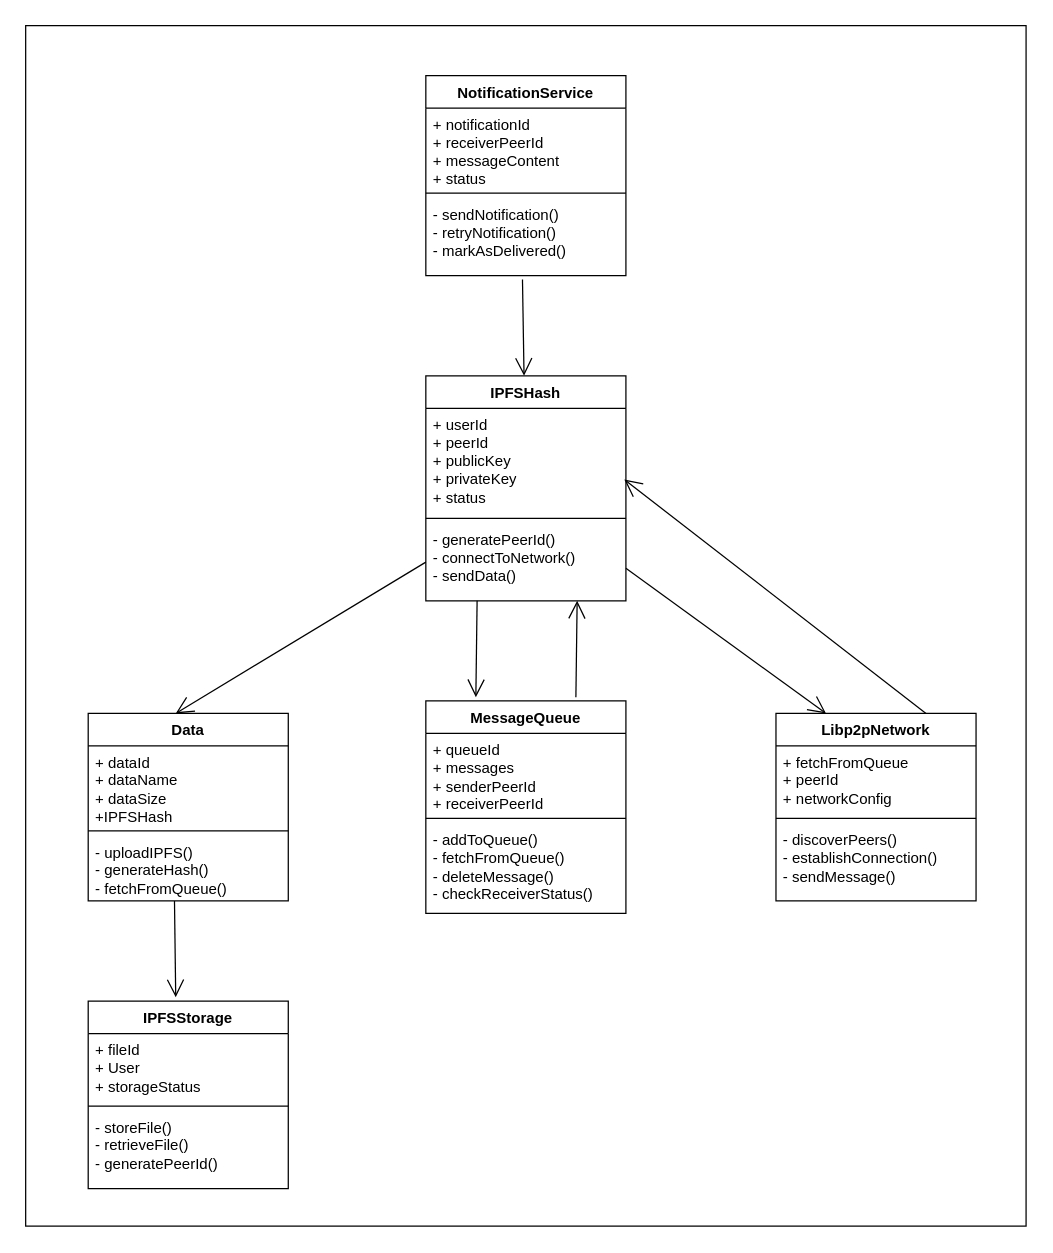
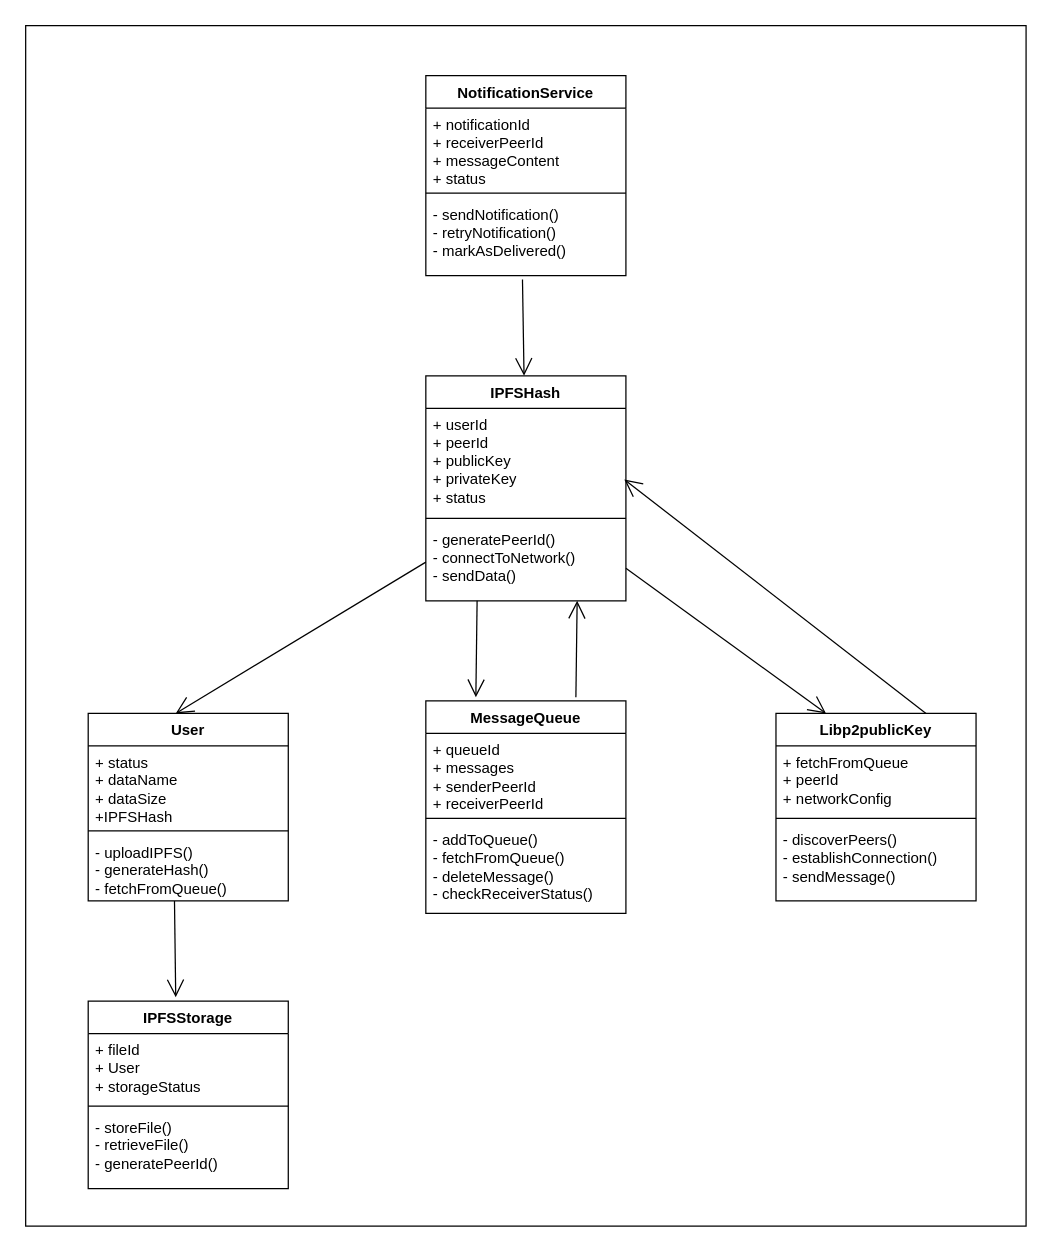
node "Data": label "Data" -> "User"
node "Libp2pNetwork": label "Libp2pNetwork" -> "Libp2publicKey"
node "+ dataId + dataName + dataSize +IPFSHash": label "+ dataId + dataName + dataSize +IPFSHash" -> "+ status + dataName + dataSize +IPFSHash"
